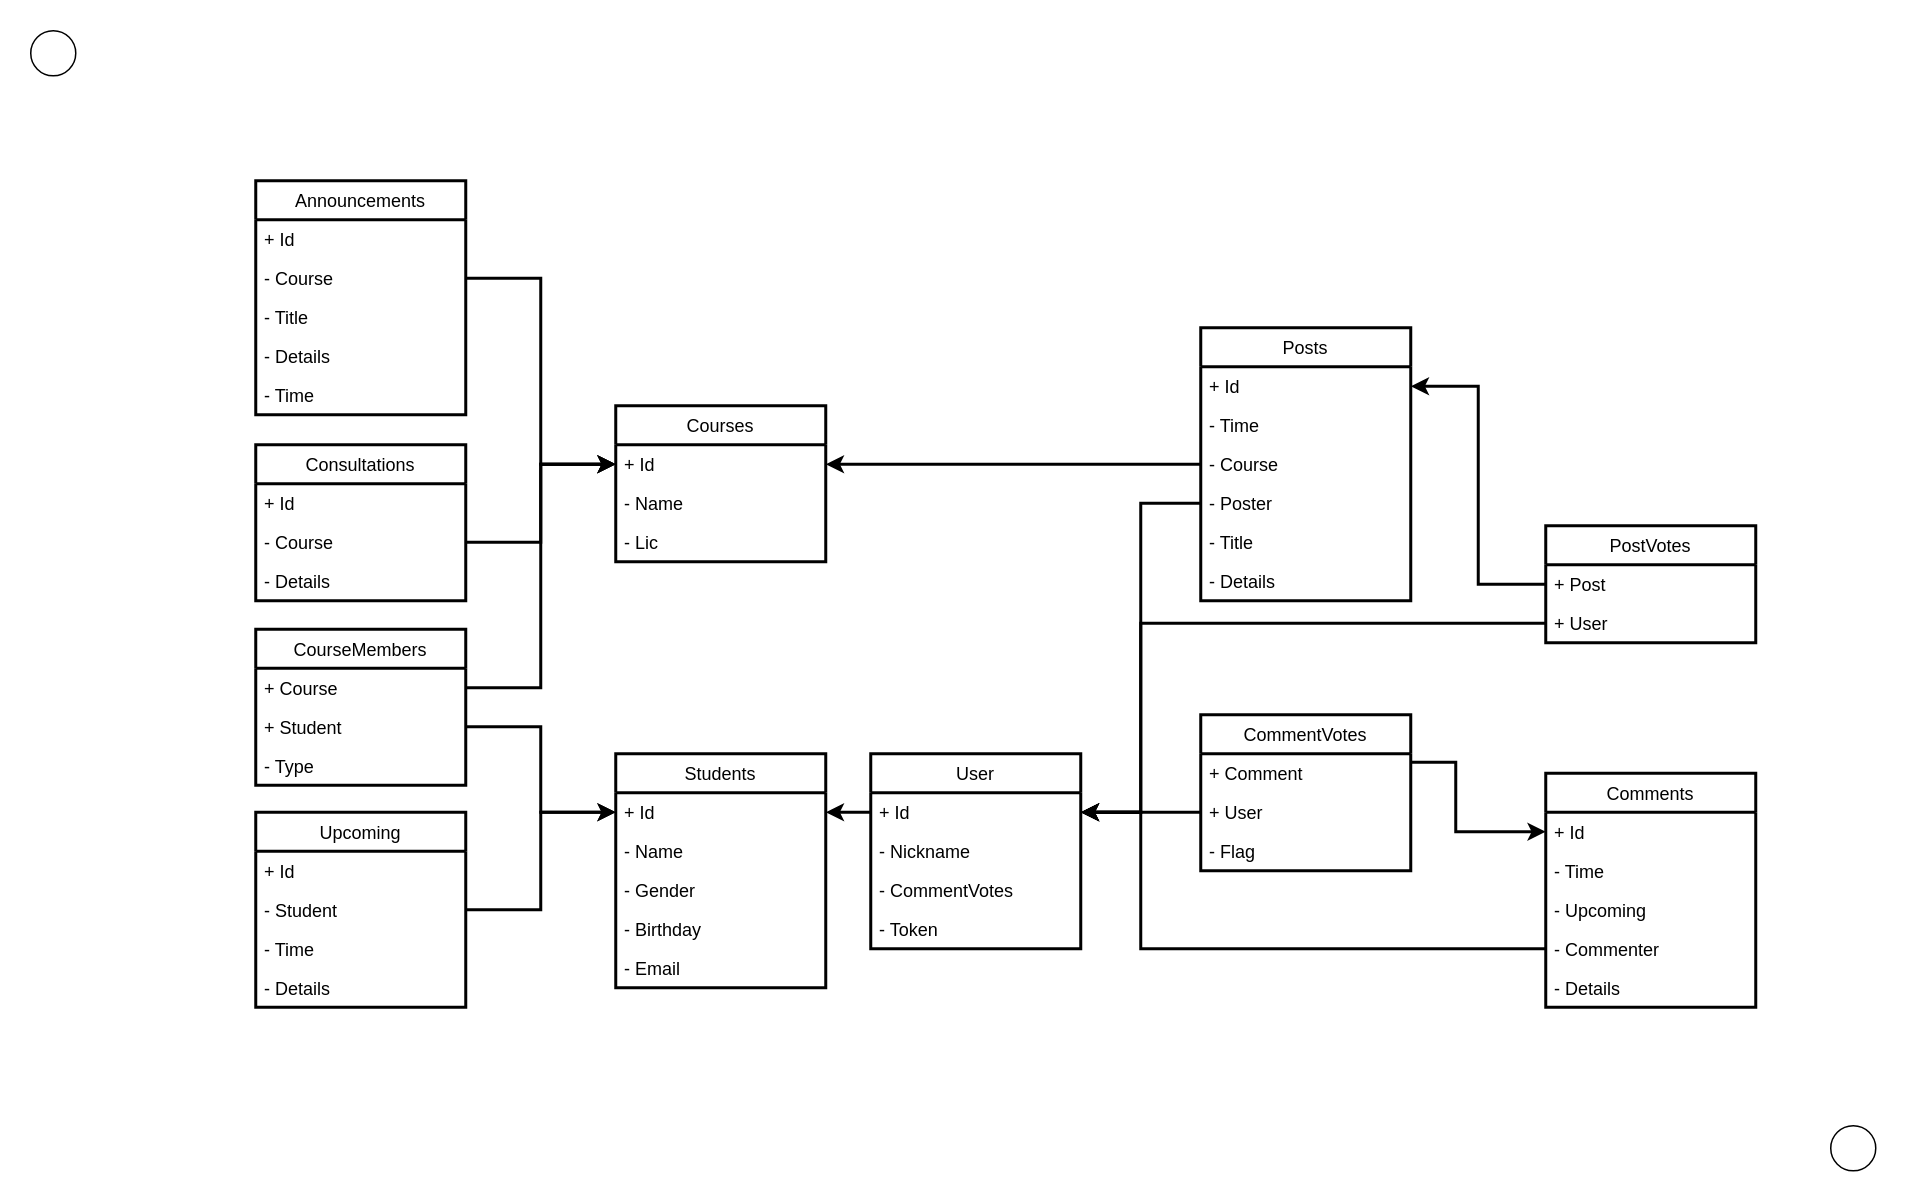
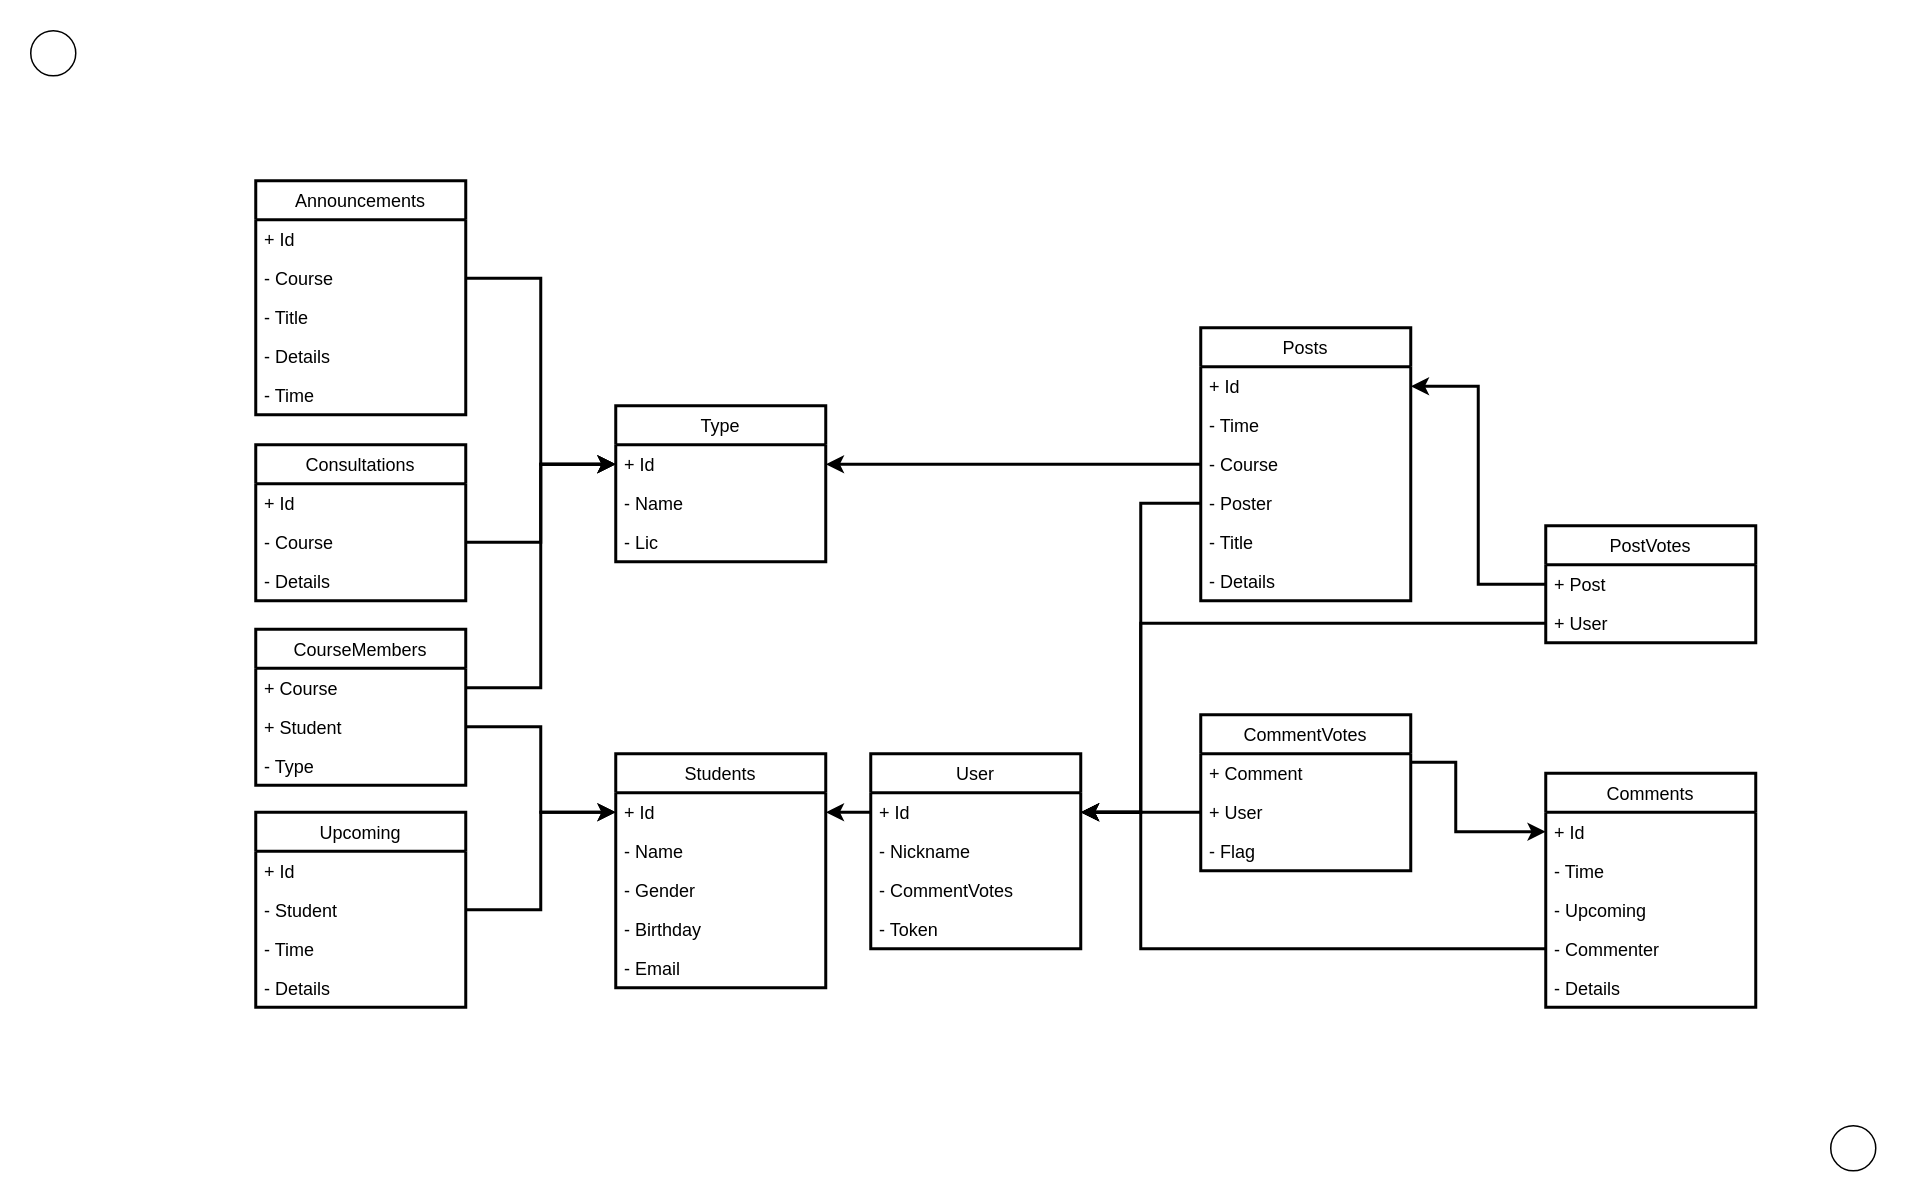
node "Courses": label "Courses" -> "Type"
